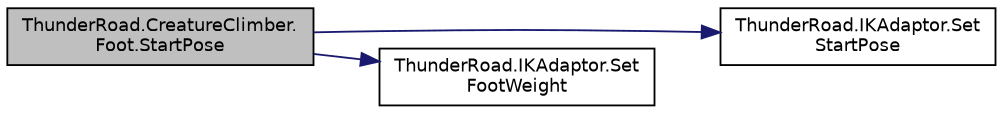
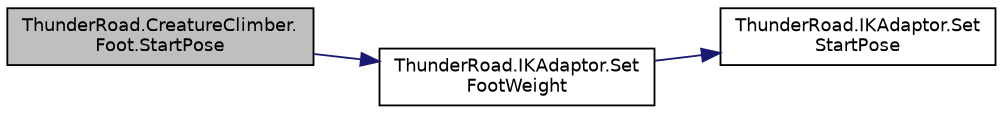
edge "ThunderRoad.CreatureClimber. Foot.StartPose" -> "ThunderRoad.IKAdaptor.Set StartPose": now "ThunderRoad.IKAdaptor.Set FootWeight" -> "ThunderRoad.IKAdaptor.Set StartPose"
